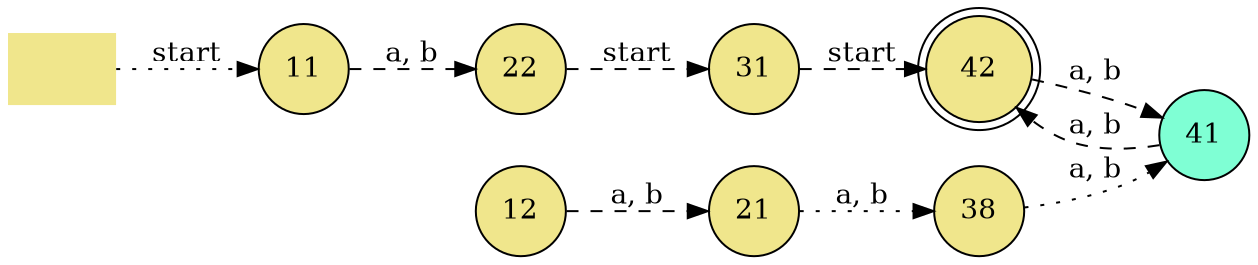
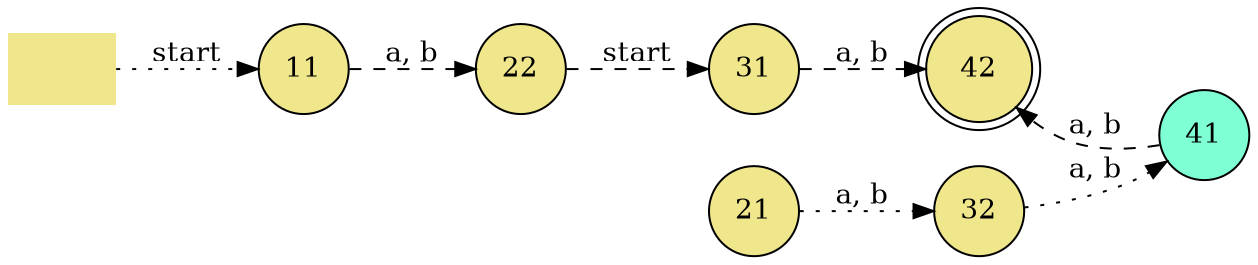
edge "31" -> "42": label "start" -> "a, b"
edge "42" -> "41": removed, label "a, b"
node "12": removed
node "38": label "38" -> "32"
